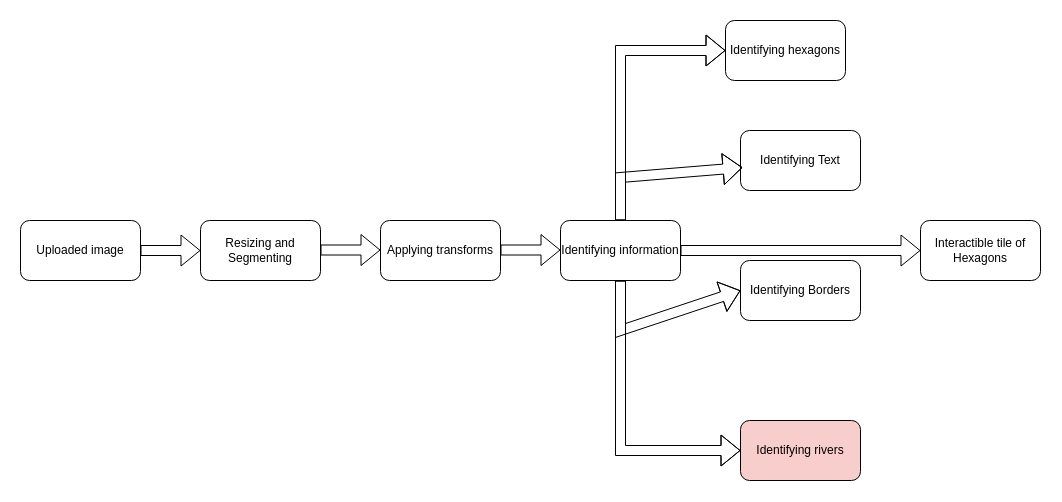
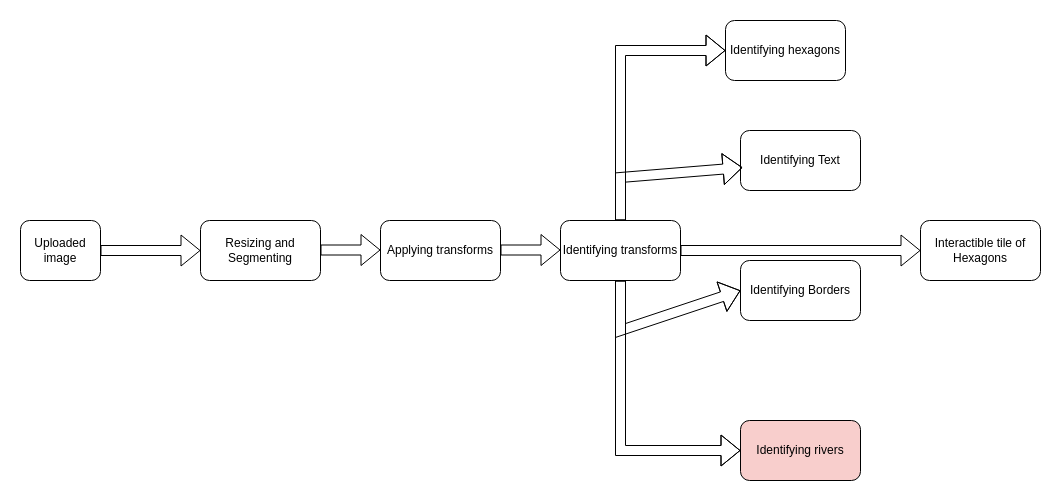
node "Uploaded image": size 120x60 -> 80x60
node "Identifying information": label "Identifying information" -> "Identifying transforms"
